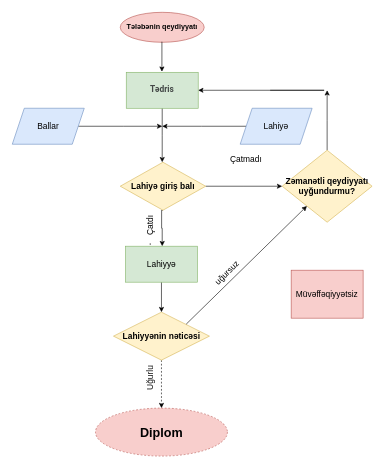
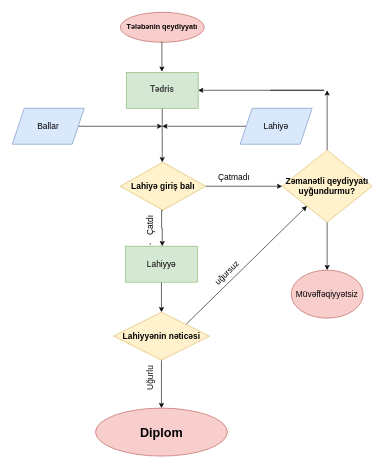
node "Çatmadı": moved (246, 159) -> (234, 177)
edge "Zəmanətli qeydiyyatı uyğundurmu?" -> "Müvəffəqiyyətsiz": added
node "Müvəffəqiyyətsiz": shape rectangle -> ellipse
edge "Lahiyyənin nəticəsi" -> "Diplom": style dashed -> solid
node "Diplom": style dashed -> solid
